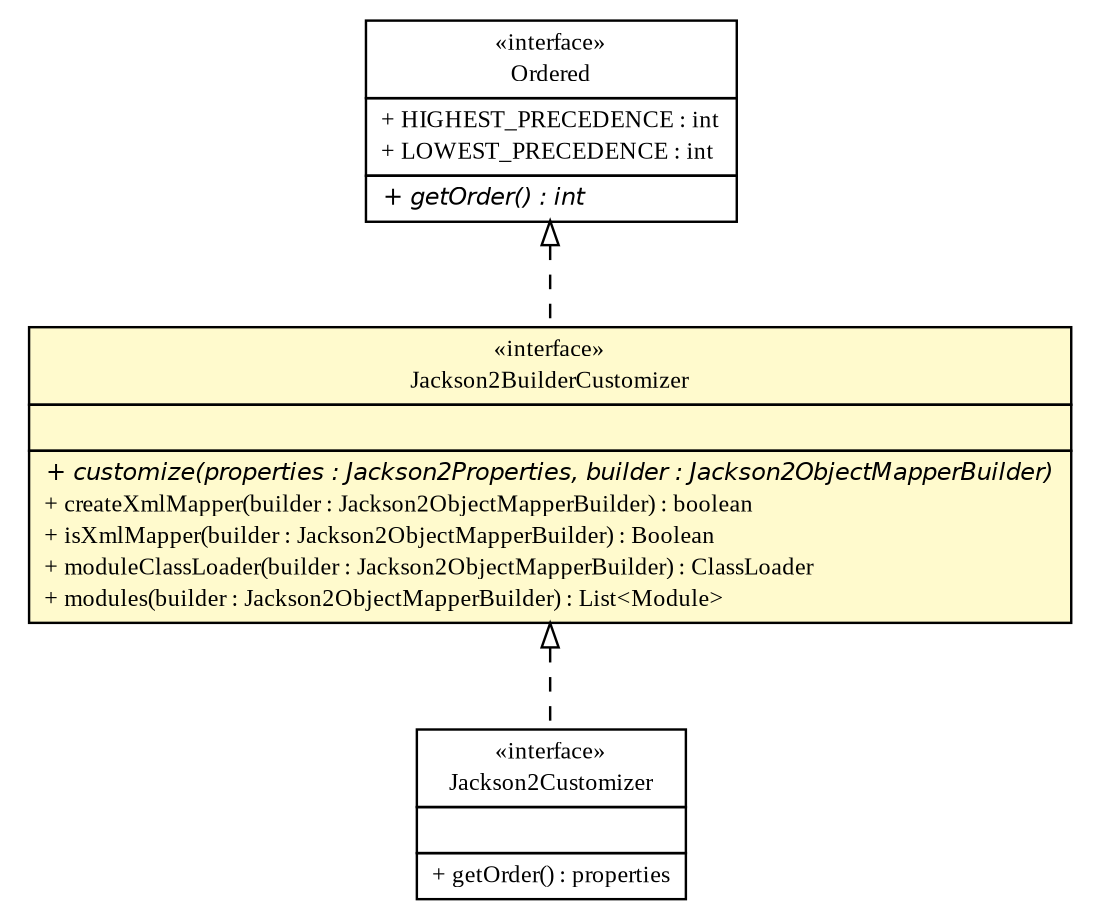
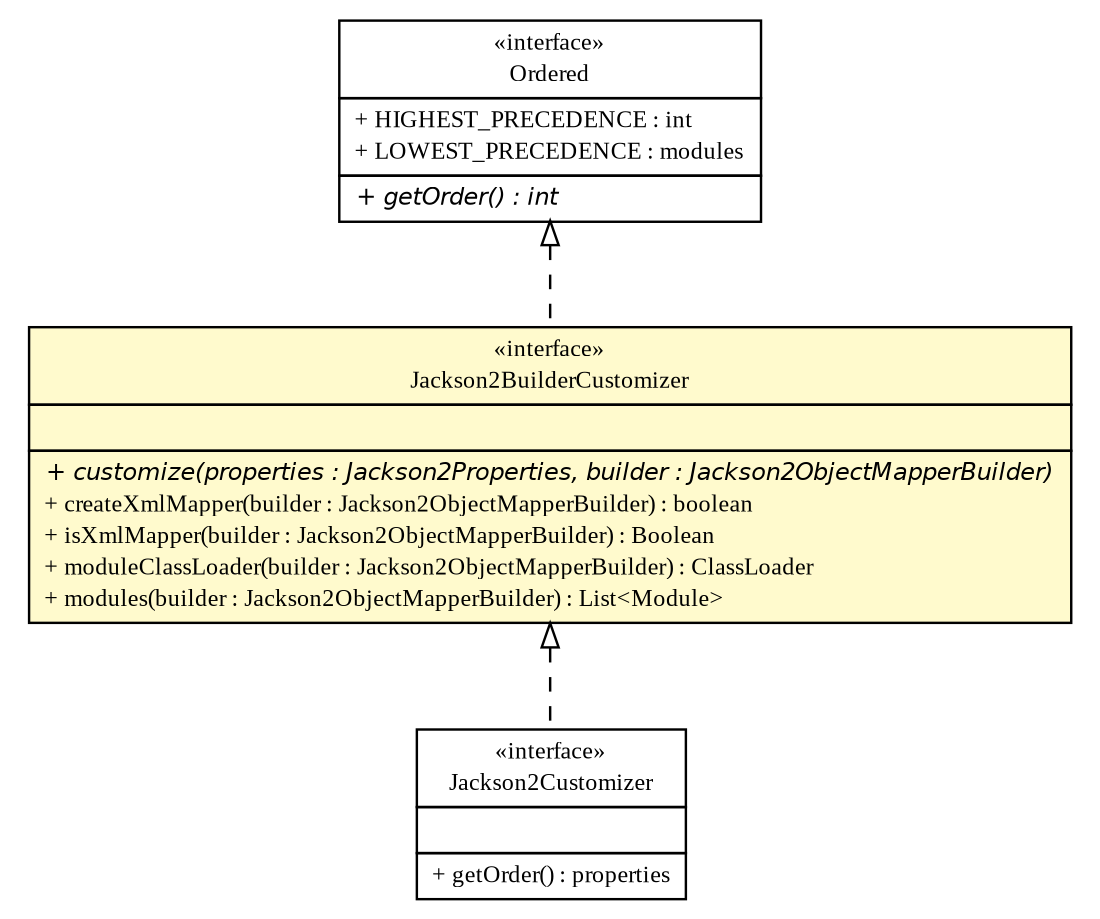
node "Ordered": text "+ LOWEST_PRECEDENCE : int" -> "+ LOWEST_PRECEDENCE : modules"
